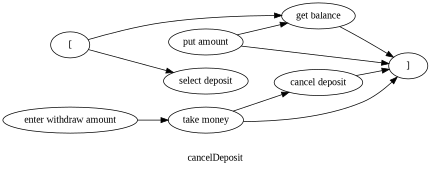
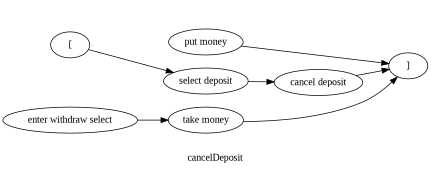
node "get balance": removed
node "put amount": label "put amount" -> "put money"
edge "take money" -> "cancel deposit": now "select deposit" -> "cancel deposit"
node "enter withdraw amount": label "enter withdraw amount" -> "enter withdraw select"
